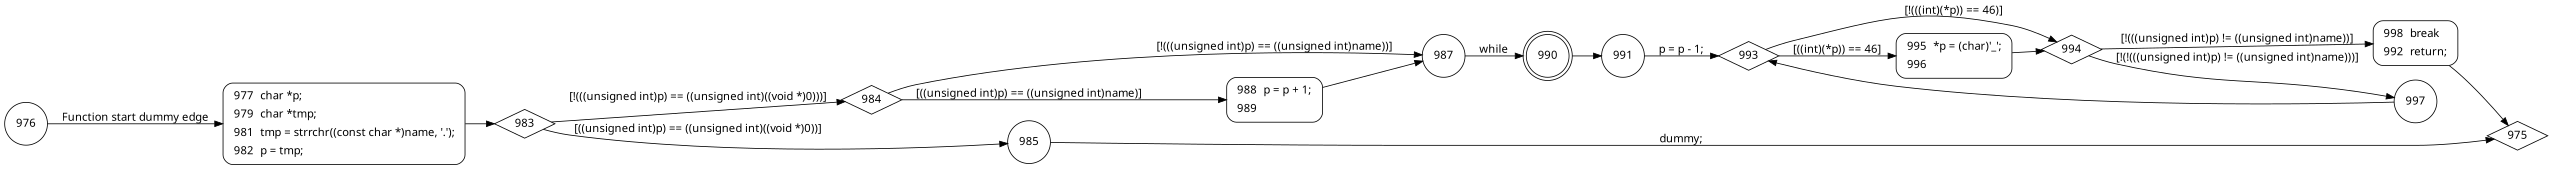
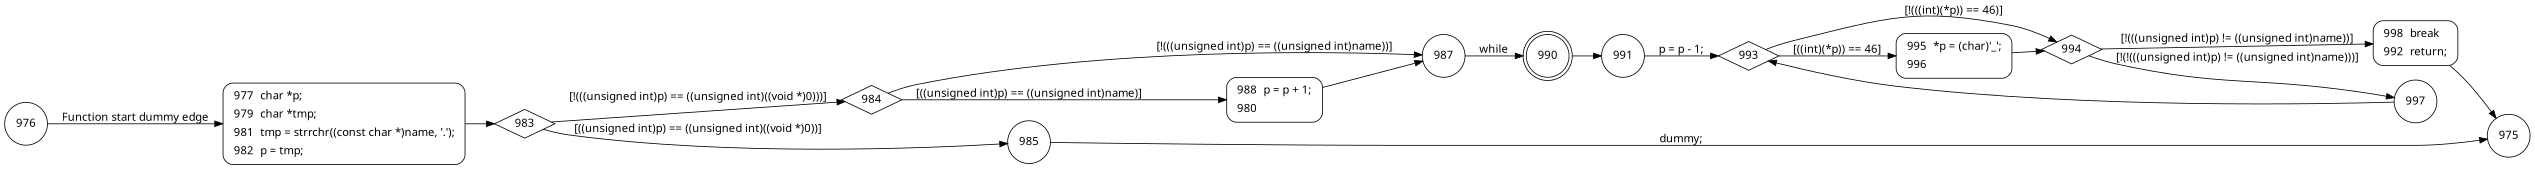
node "988": text "989" -> "980"
node "975": shape diamond -> circle
